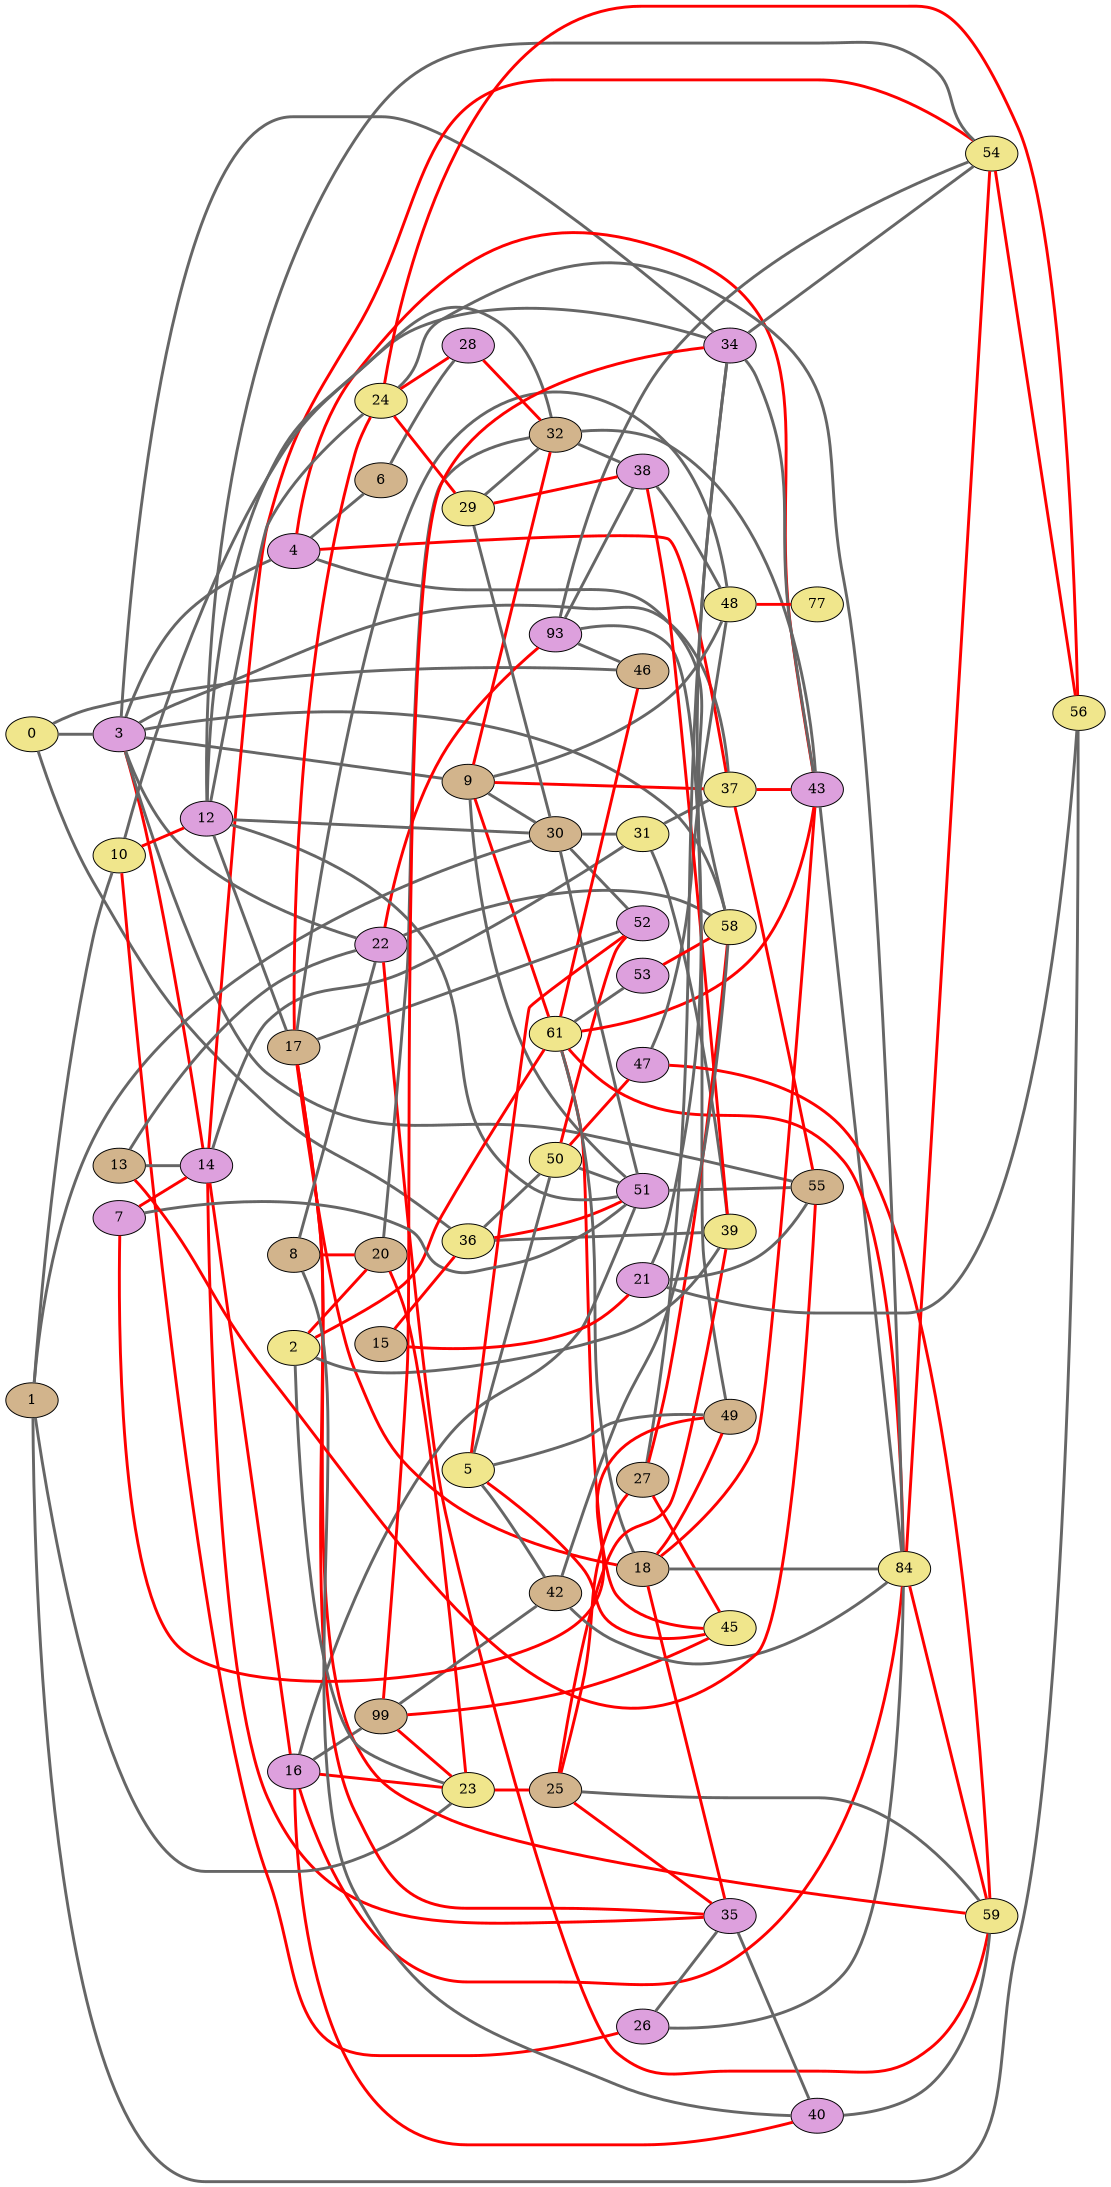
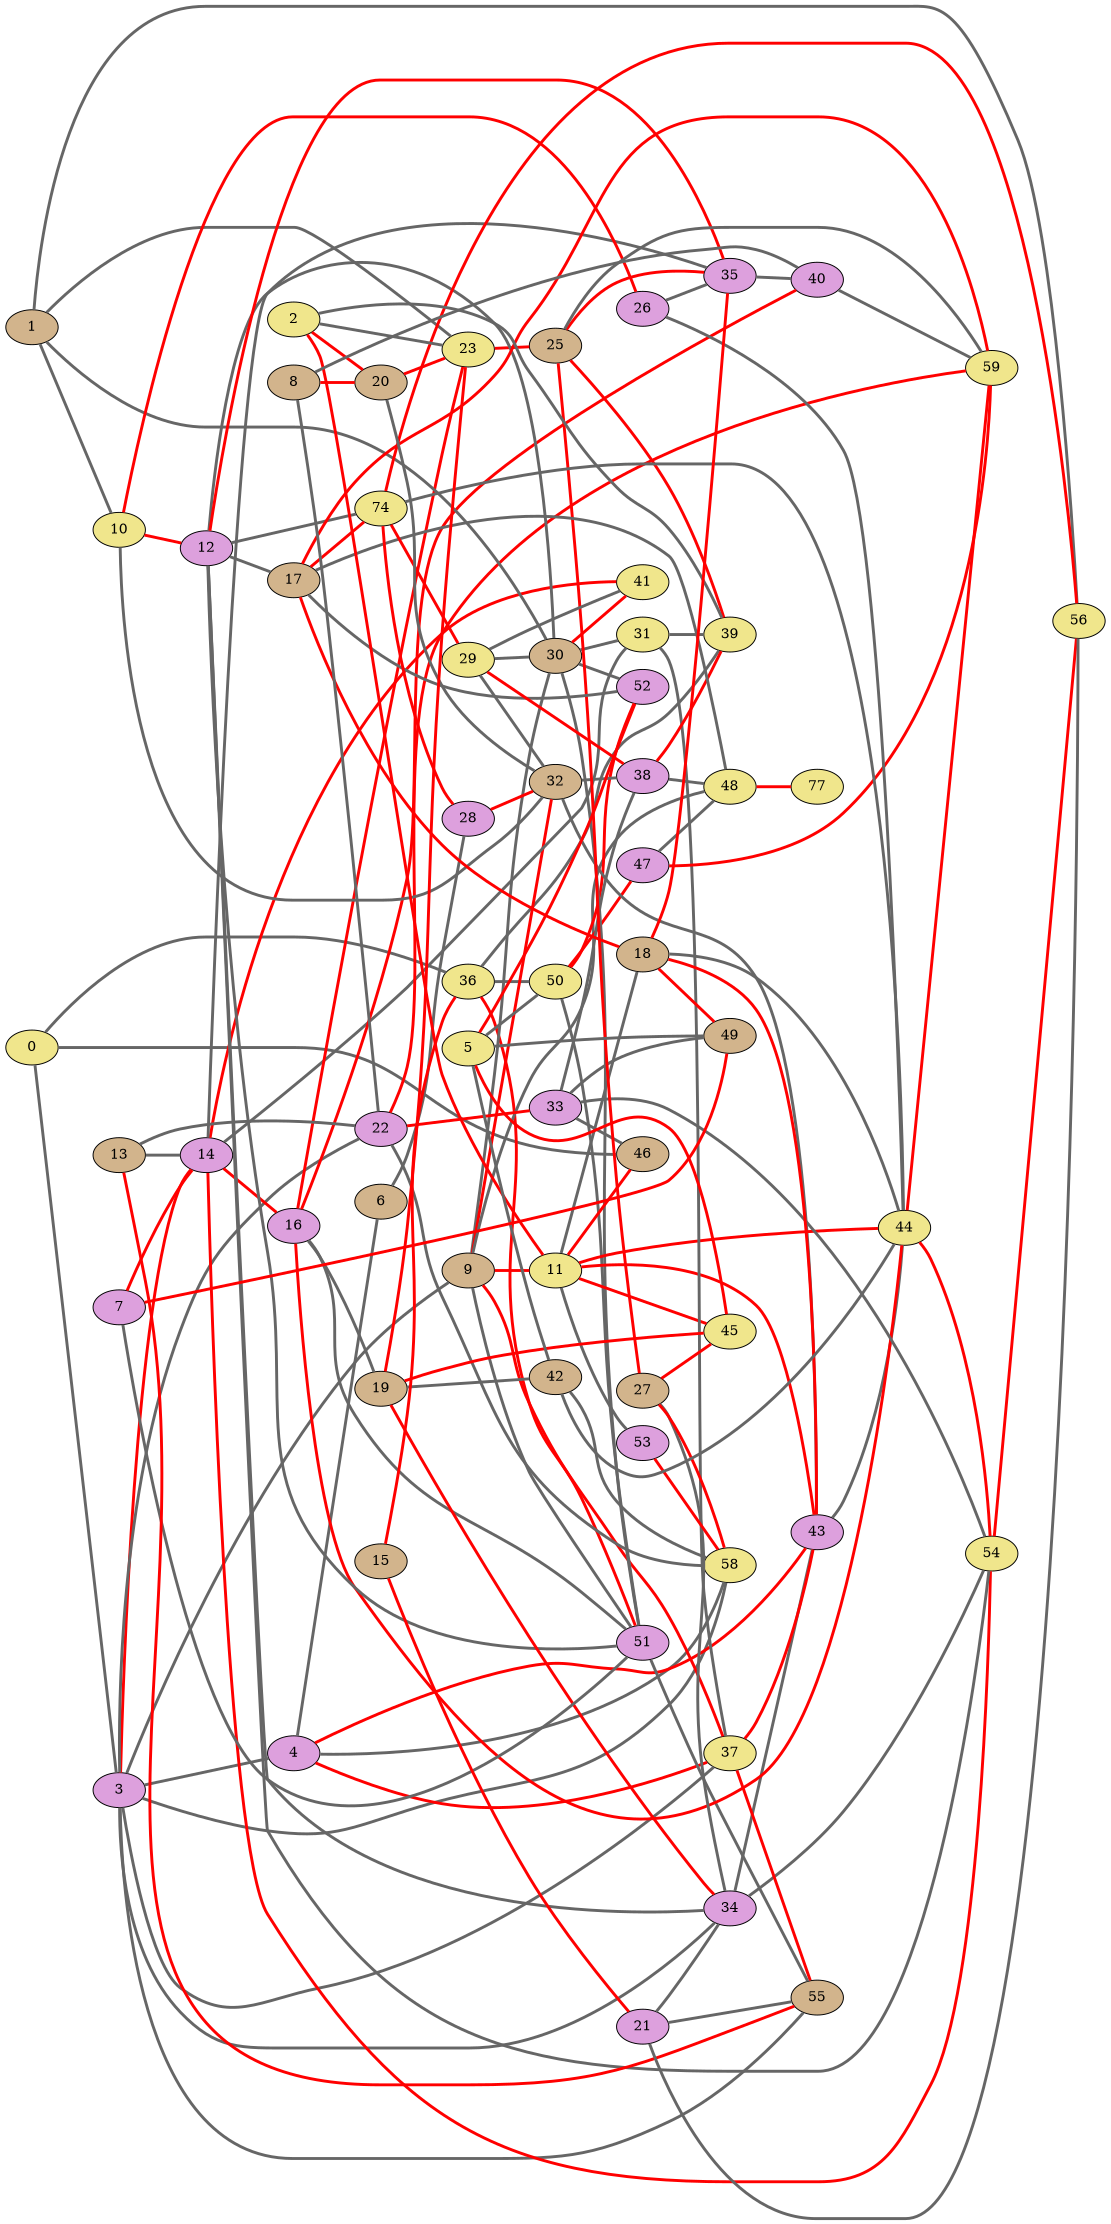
node "24": label "24" -> "74"
node "41": added
node "93": label "93" -> "33"
node "61": label "61" -> "11"
node "84": label "84" -> "44"
node "99": label "99" -> "19"
edge "17" -- "35": now "12" -- "35"
edge "14" -- "35": color red -> gray40
